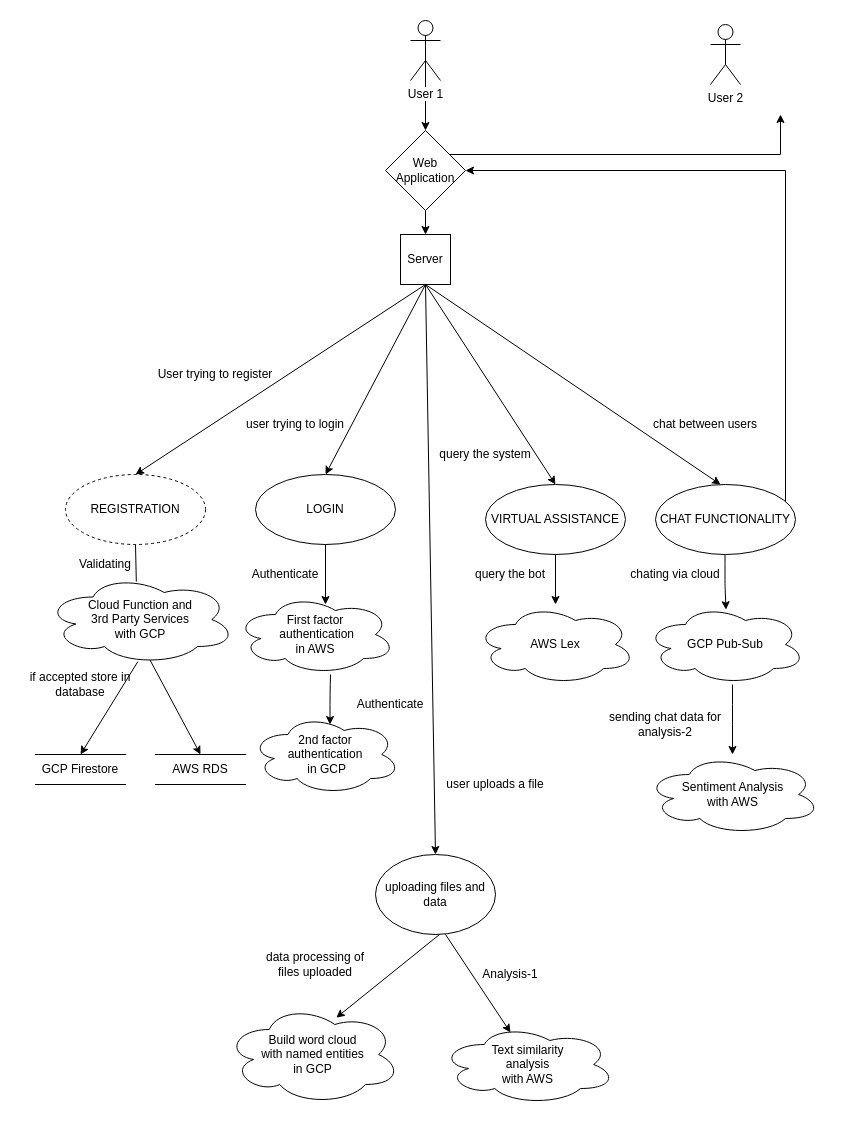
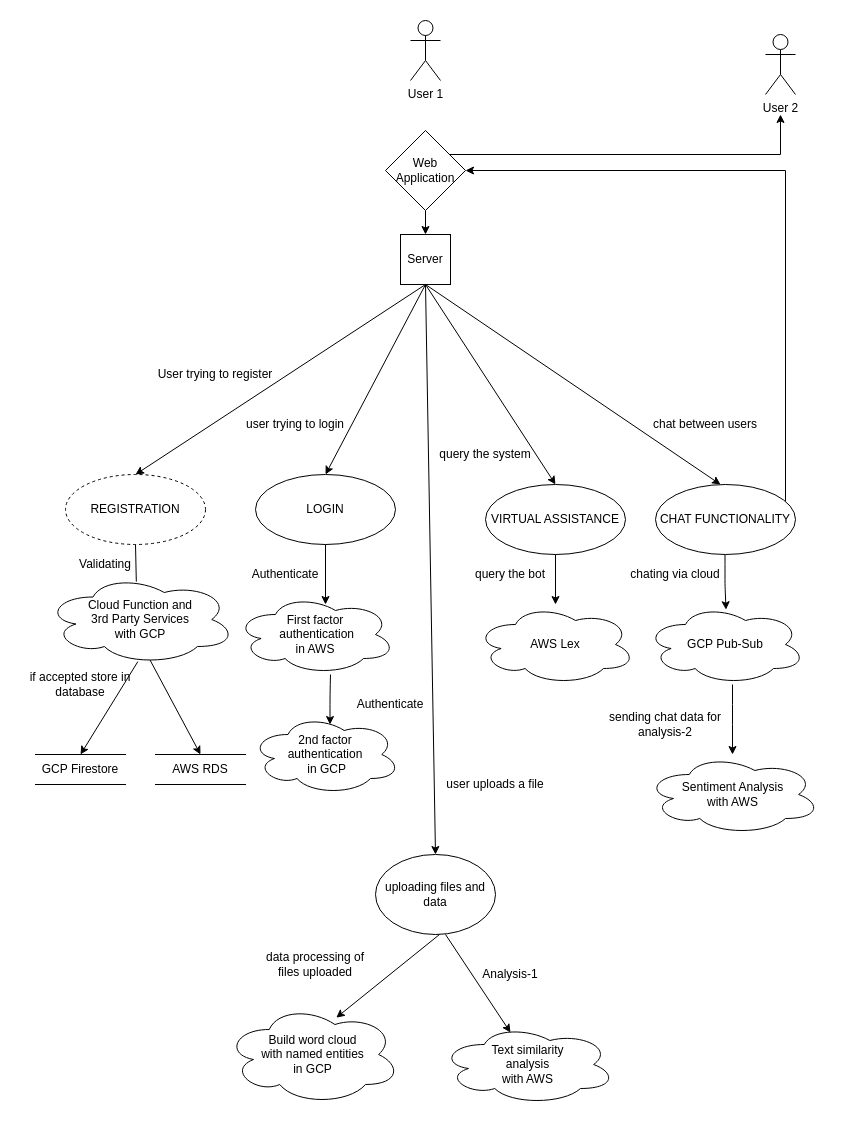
node "User 2": moved (726, 55) -> (781, 65)
edge "User 1" -> "Web Application": removed
